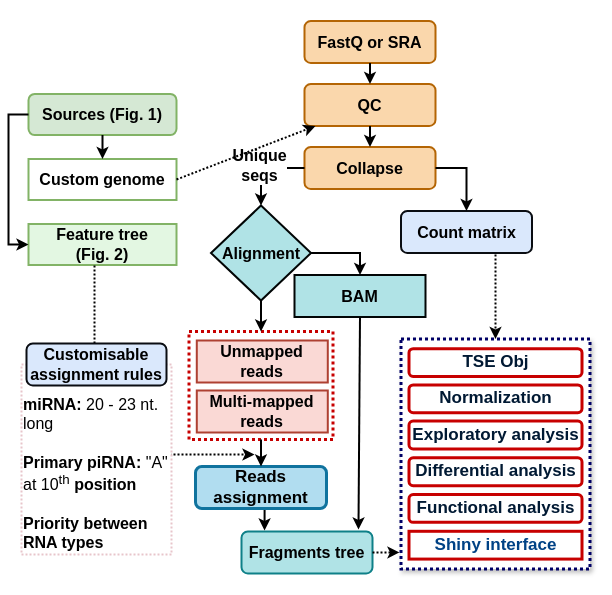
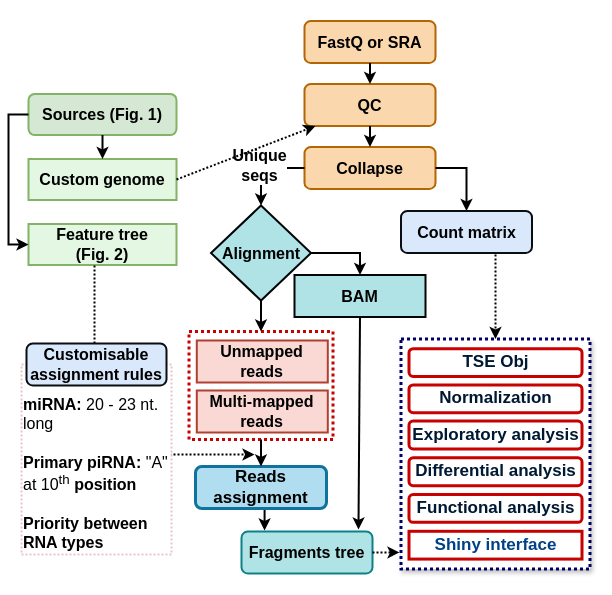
node "Custom genome": fillcolor #ffffff -> #e3f7e2
